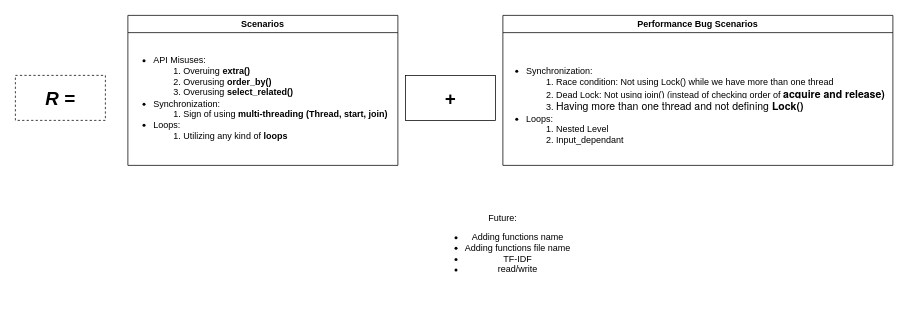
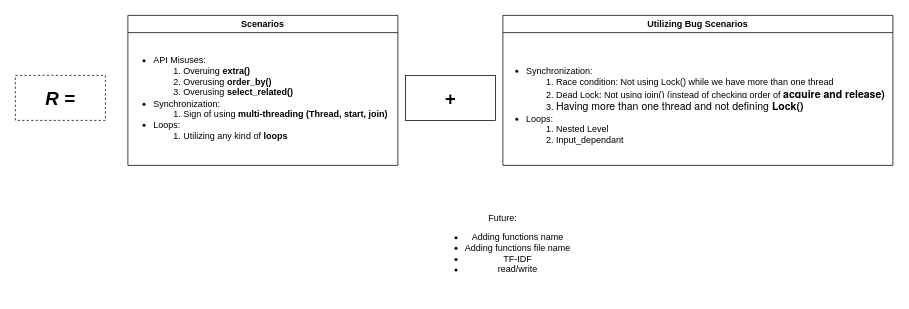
node "Performance Bug Scenarios": label "Performance Bug Scenarios" -> "Utilizing Bug Scenarios"
